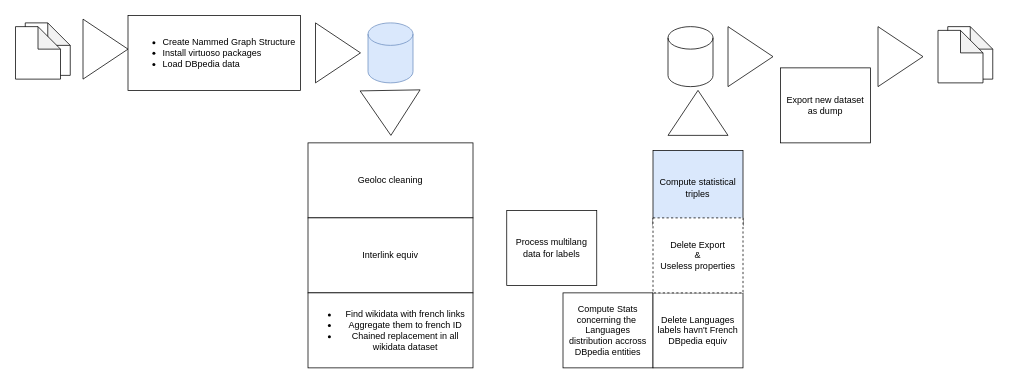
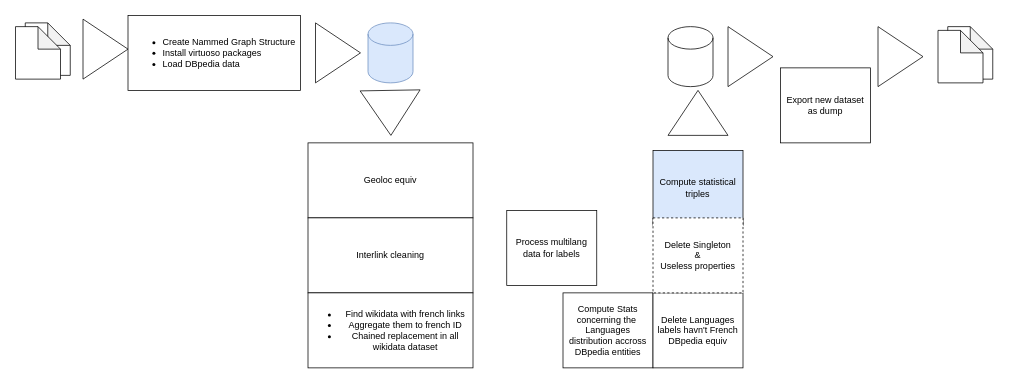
node "Geoloc cleaning": label "Geoloc cleaning" -> "Geoloc equiv"
node "Interlink equiv": label "Interlink equiv" -> "Interlink cleaning"
node "Delete Export & Useless properties": label "Delete Export & Useless properties" -> "Delete Singleton & Useless properties"
